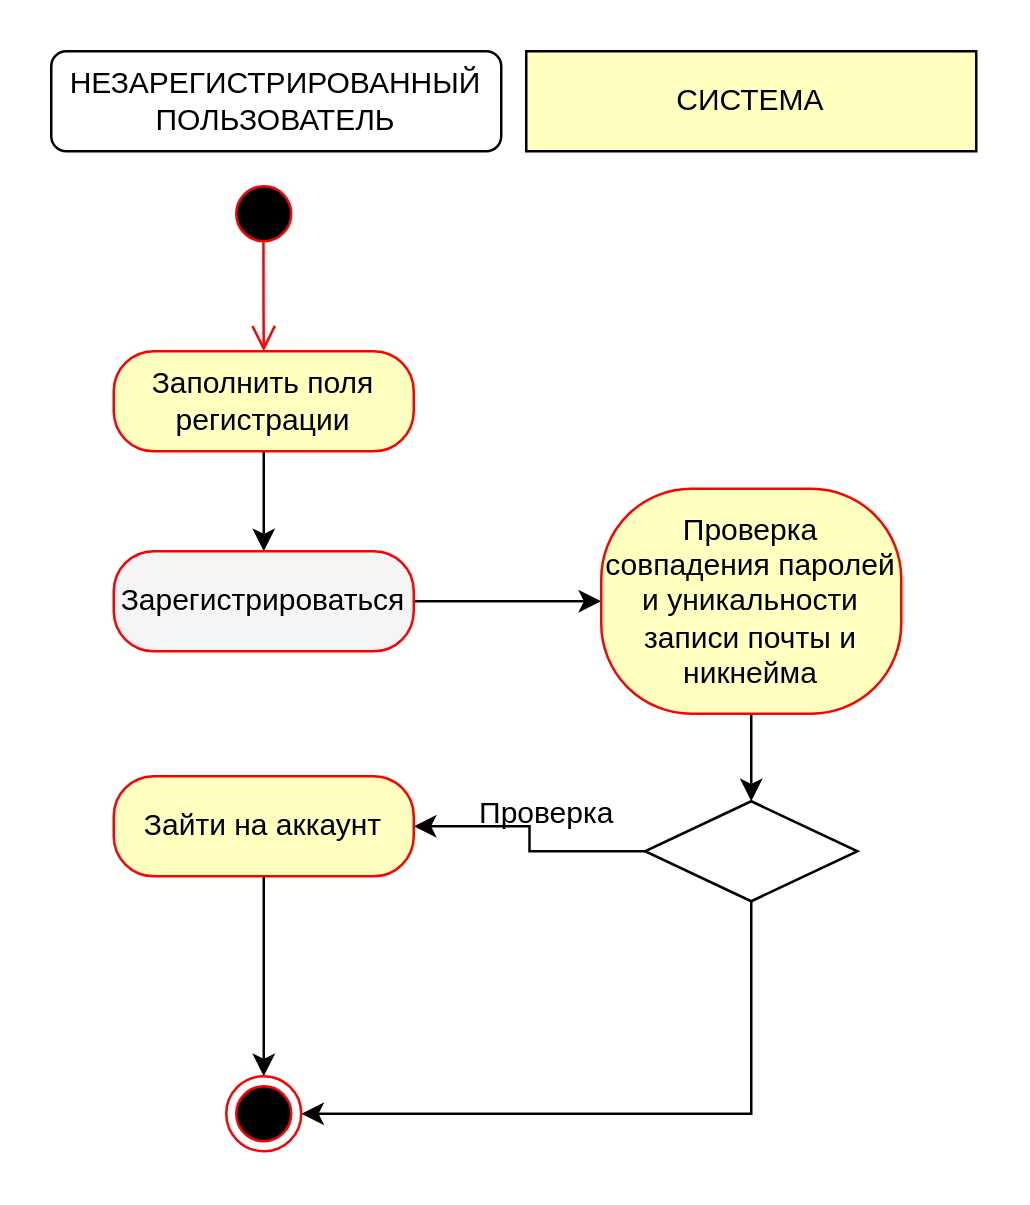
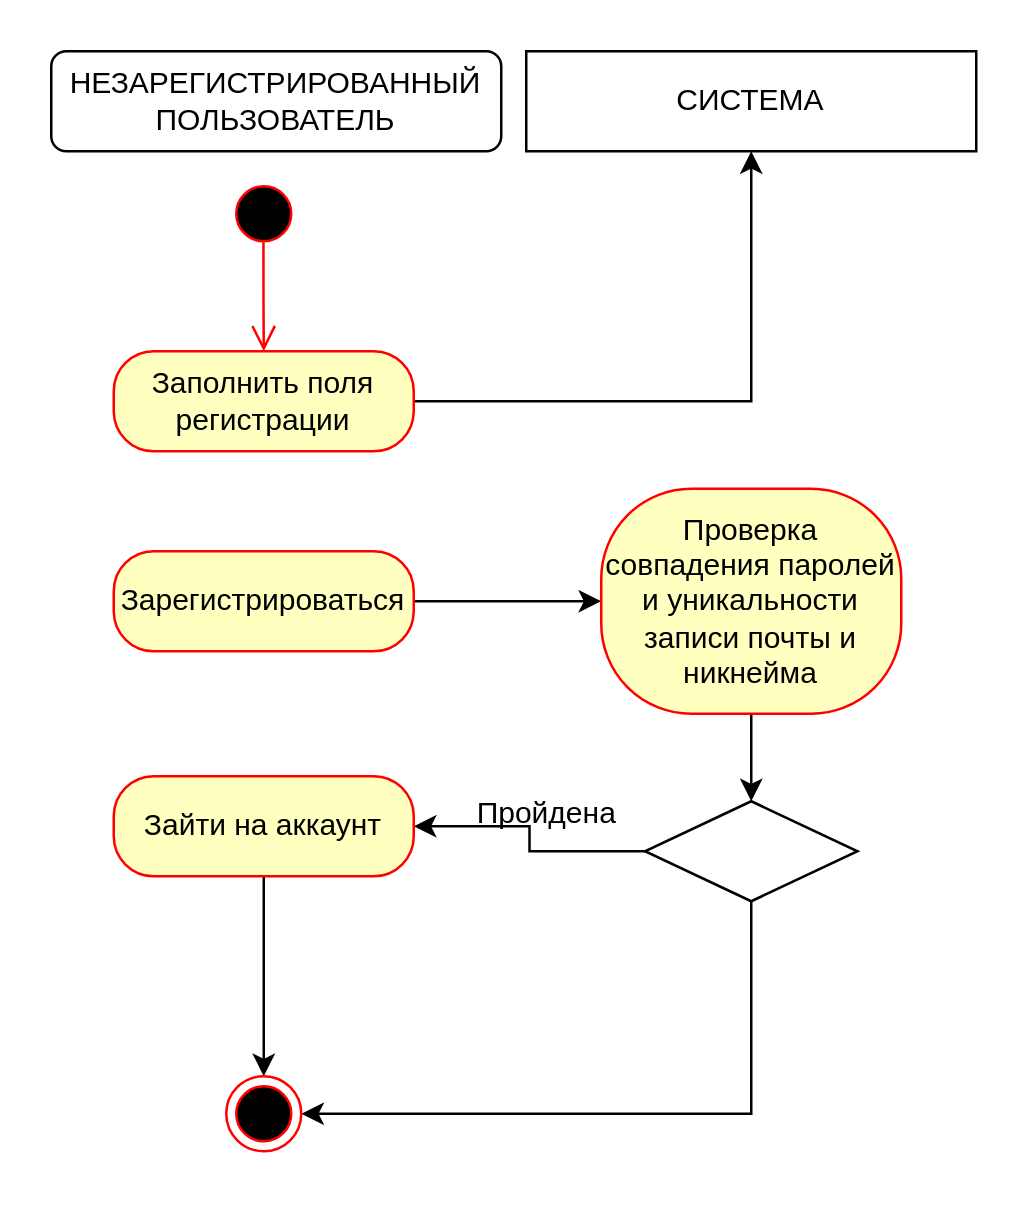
node "СИСТЕМА": fillcolor #ffffc0 -> #ffffff
edge "Заполнить поля регистрации" -> "Зарегистрироваться": now "Заполнить поля регистрации" -> "СИСТЕМА"
node "Зарегистрироваться": fillcolor #f5f5f5 -> #ffffc0
node "Проверка": label "Проверка" -> "Пройдена"
